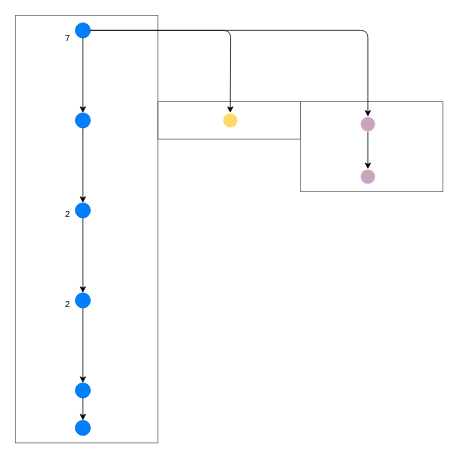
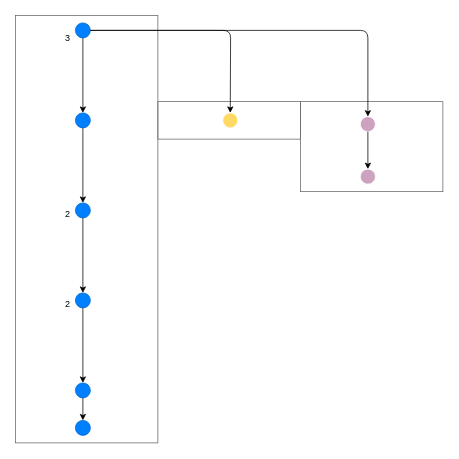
node "7": label "7" -> "3"
